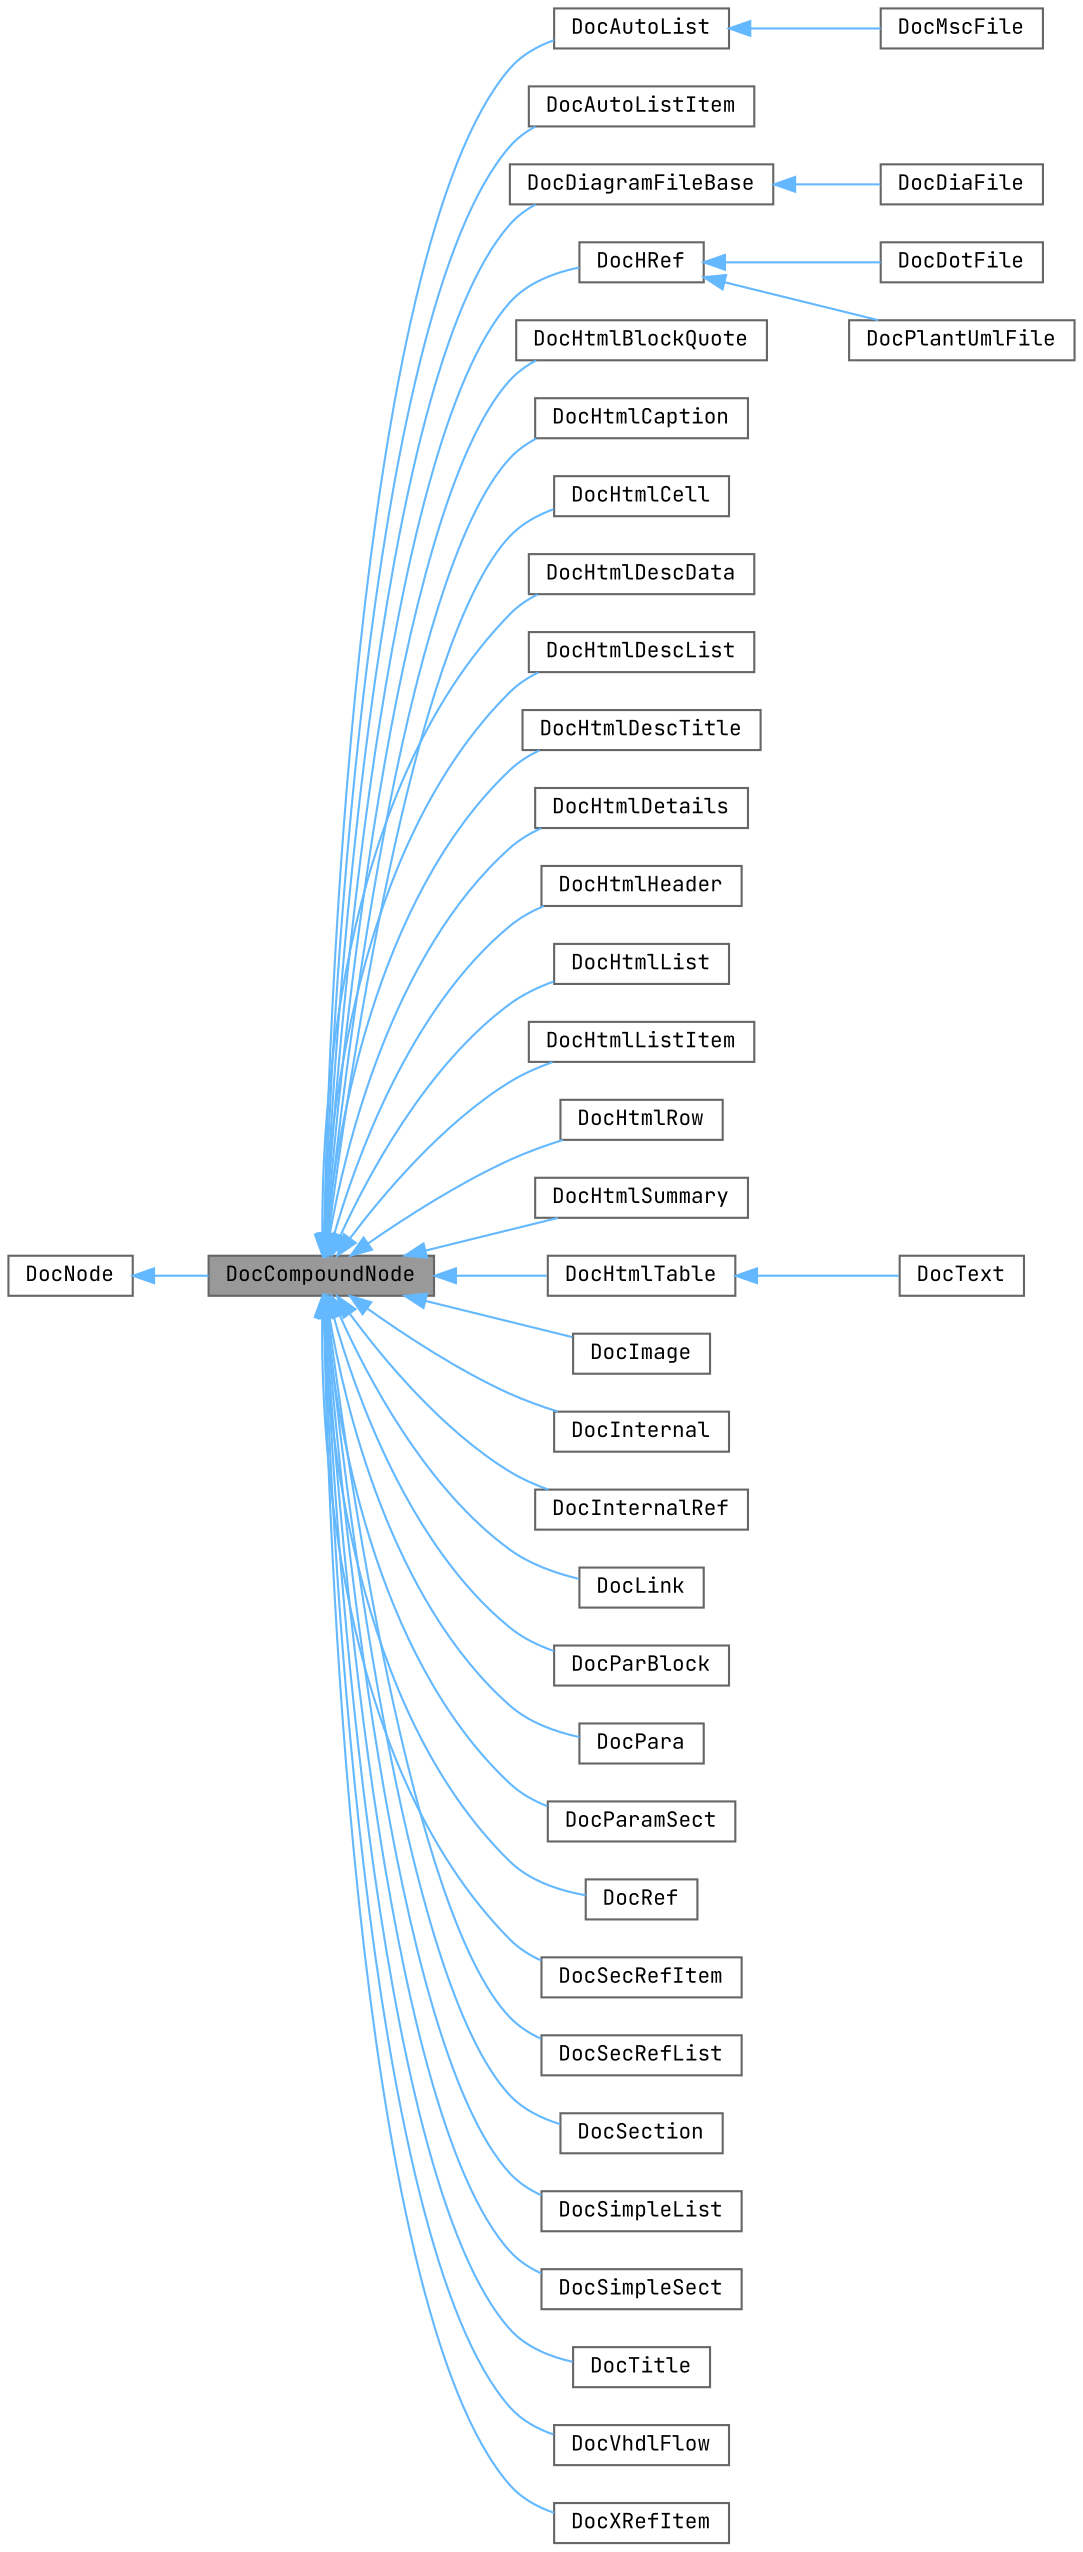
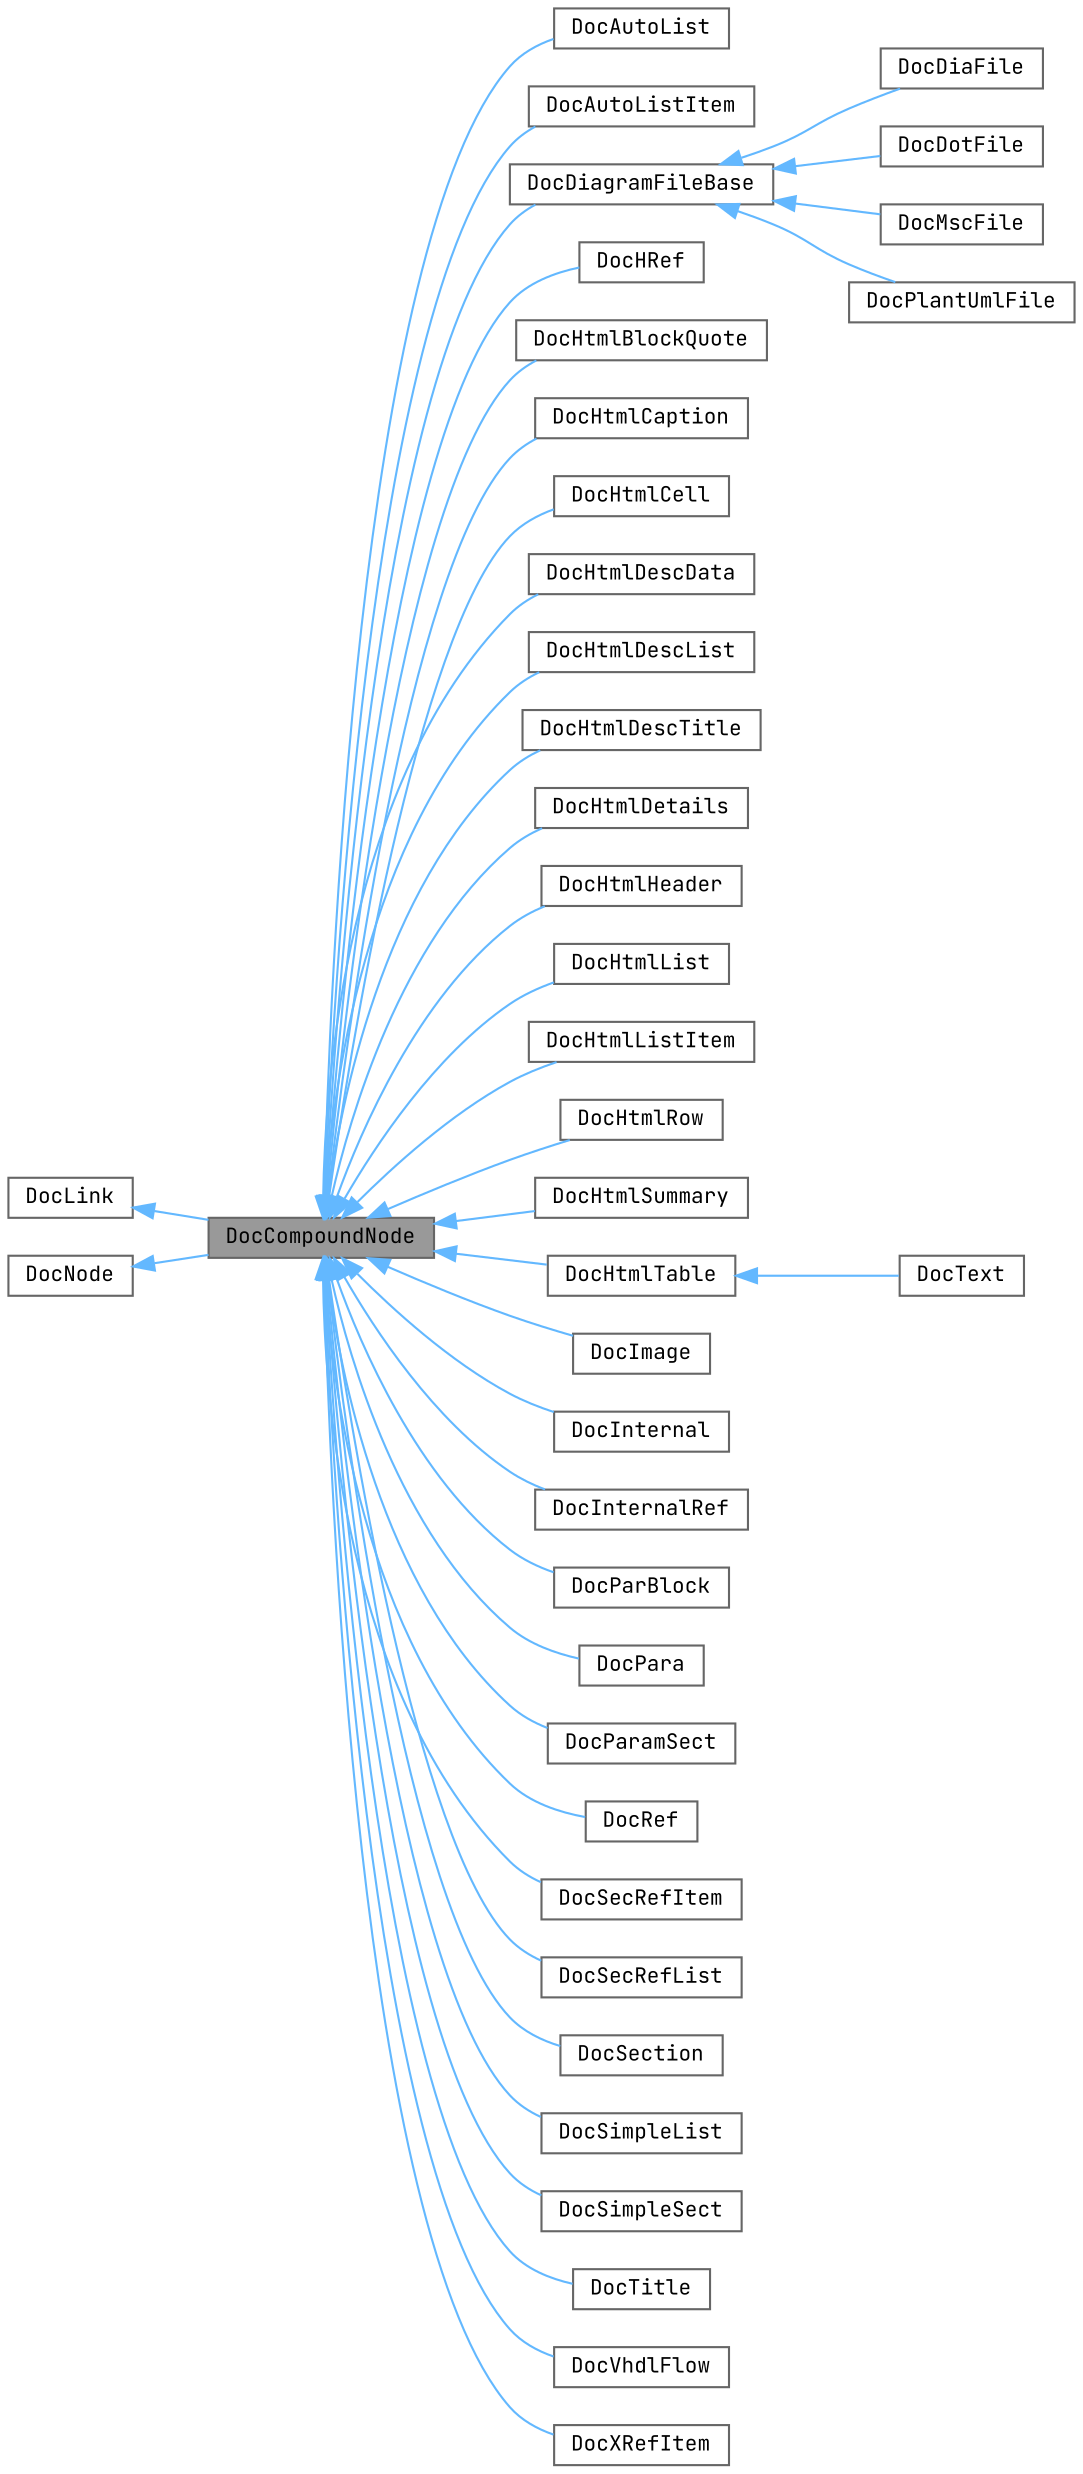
edge "DocMscFile" -> "DocAutoList": now "DocMscFile" -> "DocDiagramFileBase"
edge "DocDotFile" -> "DocHRef": now "DocDotFile" -> "DocDiagramFileBase"
edge "DocPlantUmlFile" -> "DocHRef": now "DocPlantUmlFile" -> "DocDiagramFileBase"
edge "DocLink" -> "DocCompoundNode": reversed
